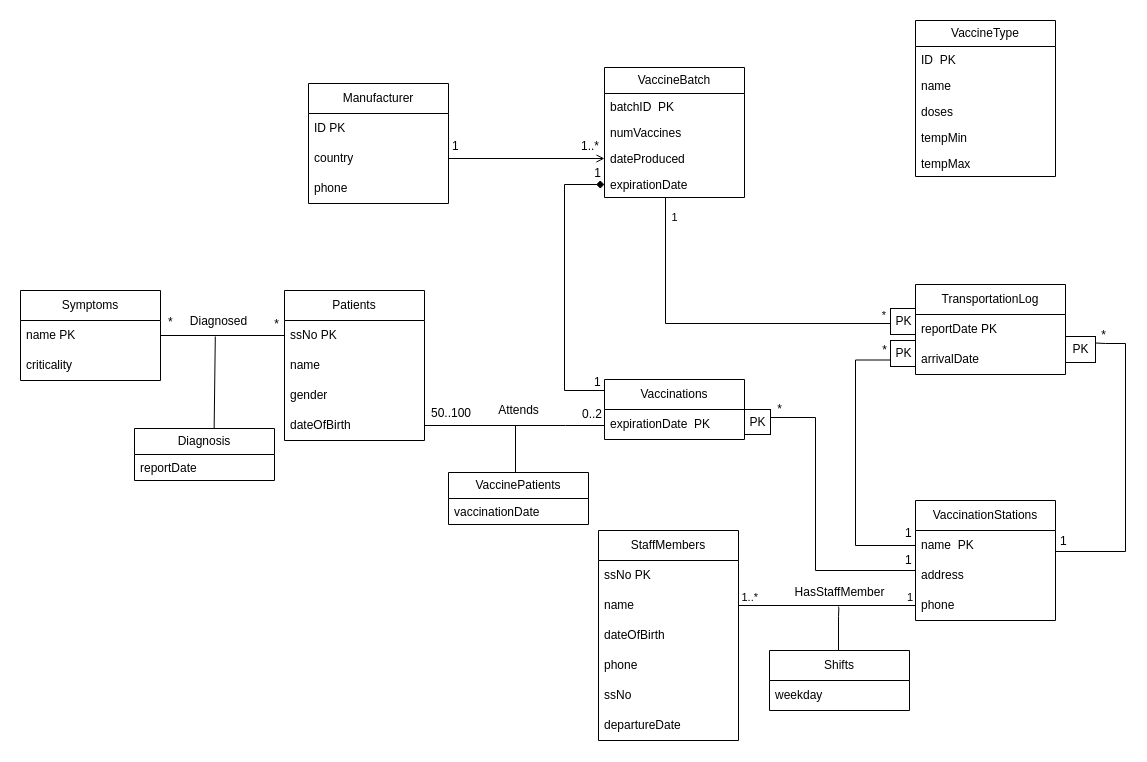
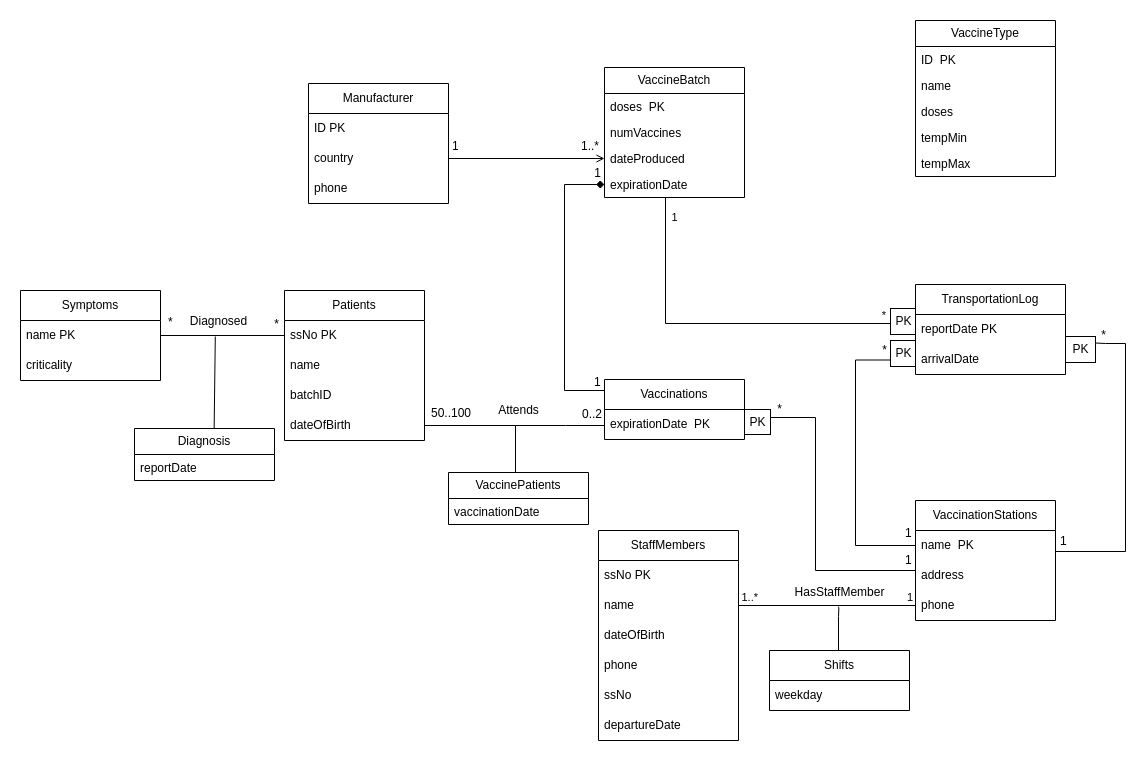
node "batchID PK": label "batchID PK" -> "doses PK"
node "gender": label "gender" -> "batchID"
